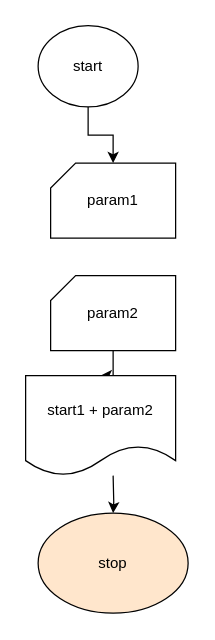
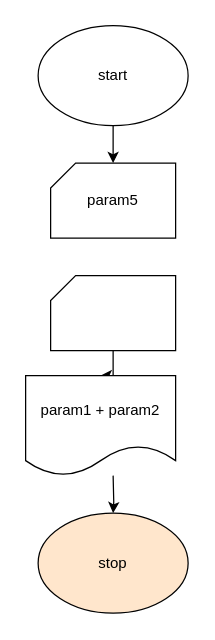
node "start": size 100x81 -> 150x100
node "param1": label "param1" -> "param5"
node "param2": removed
node "start1 + param2": label "start1 + param2" -> "param1 + param2"
